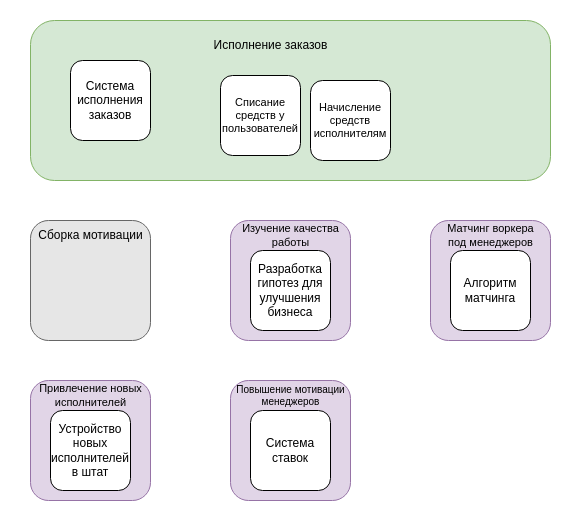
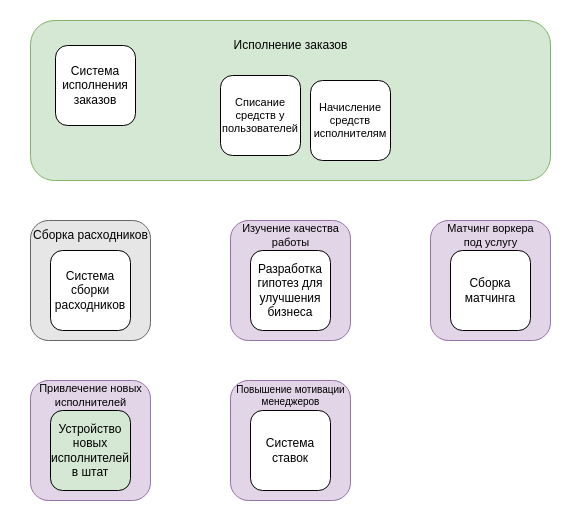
node "Исполнение заказов": moved (271, 46) -> (291, 46)
node "Система исполнения заказов": moved (111, 101) -> (96, 86)
node "Сборка мотивации": label "Сборка мотивации" -> "Сборка расходников"
node "Матчинг воркера под менеджеров": label "Матчинг воркера под менеджеров" -> "Матчинг воркера под услугу"
node "Система сборки расходников": added
node "Алгоритм матчинга": label "Алгоритм матчинга" -> "Сборка матчинга"
node "Устройство новых исполнителей в штат": fillcolor #ffffff -> #d5e8d4
